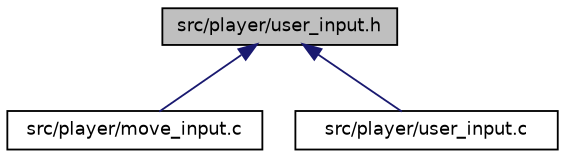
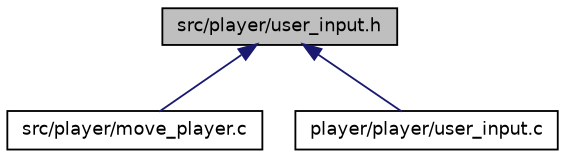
node "src/player/move_input.c": label "src/player/move_input.c" -> "src/player/move_player.c"
node "src/player/user_input.c": label "src/player/user_input.c" -> "player/player/user_input.c"
